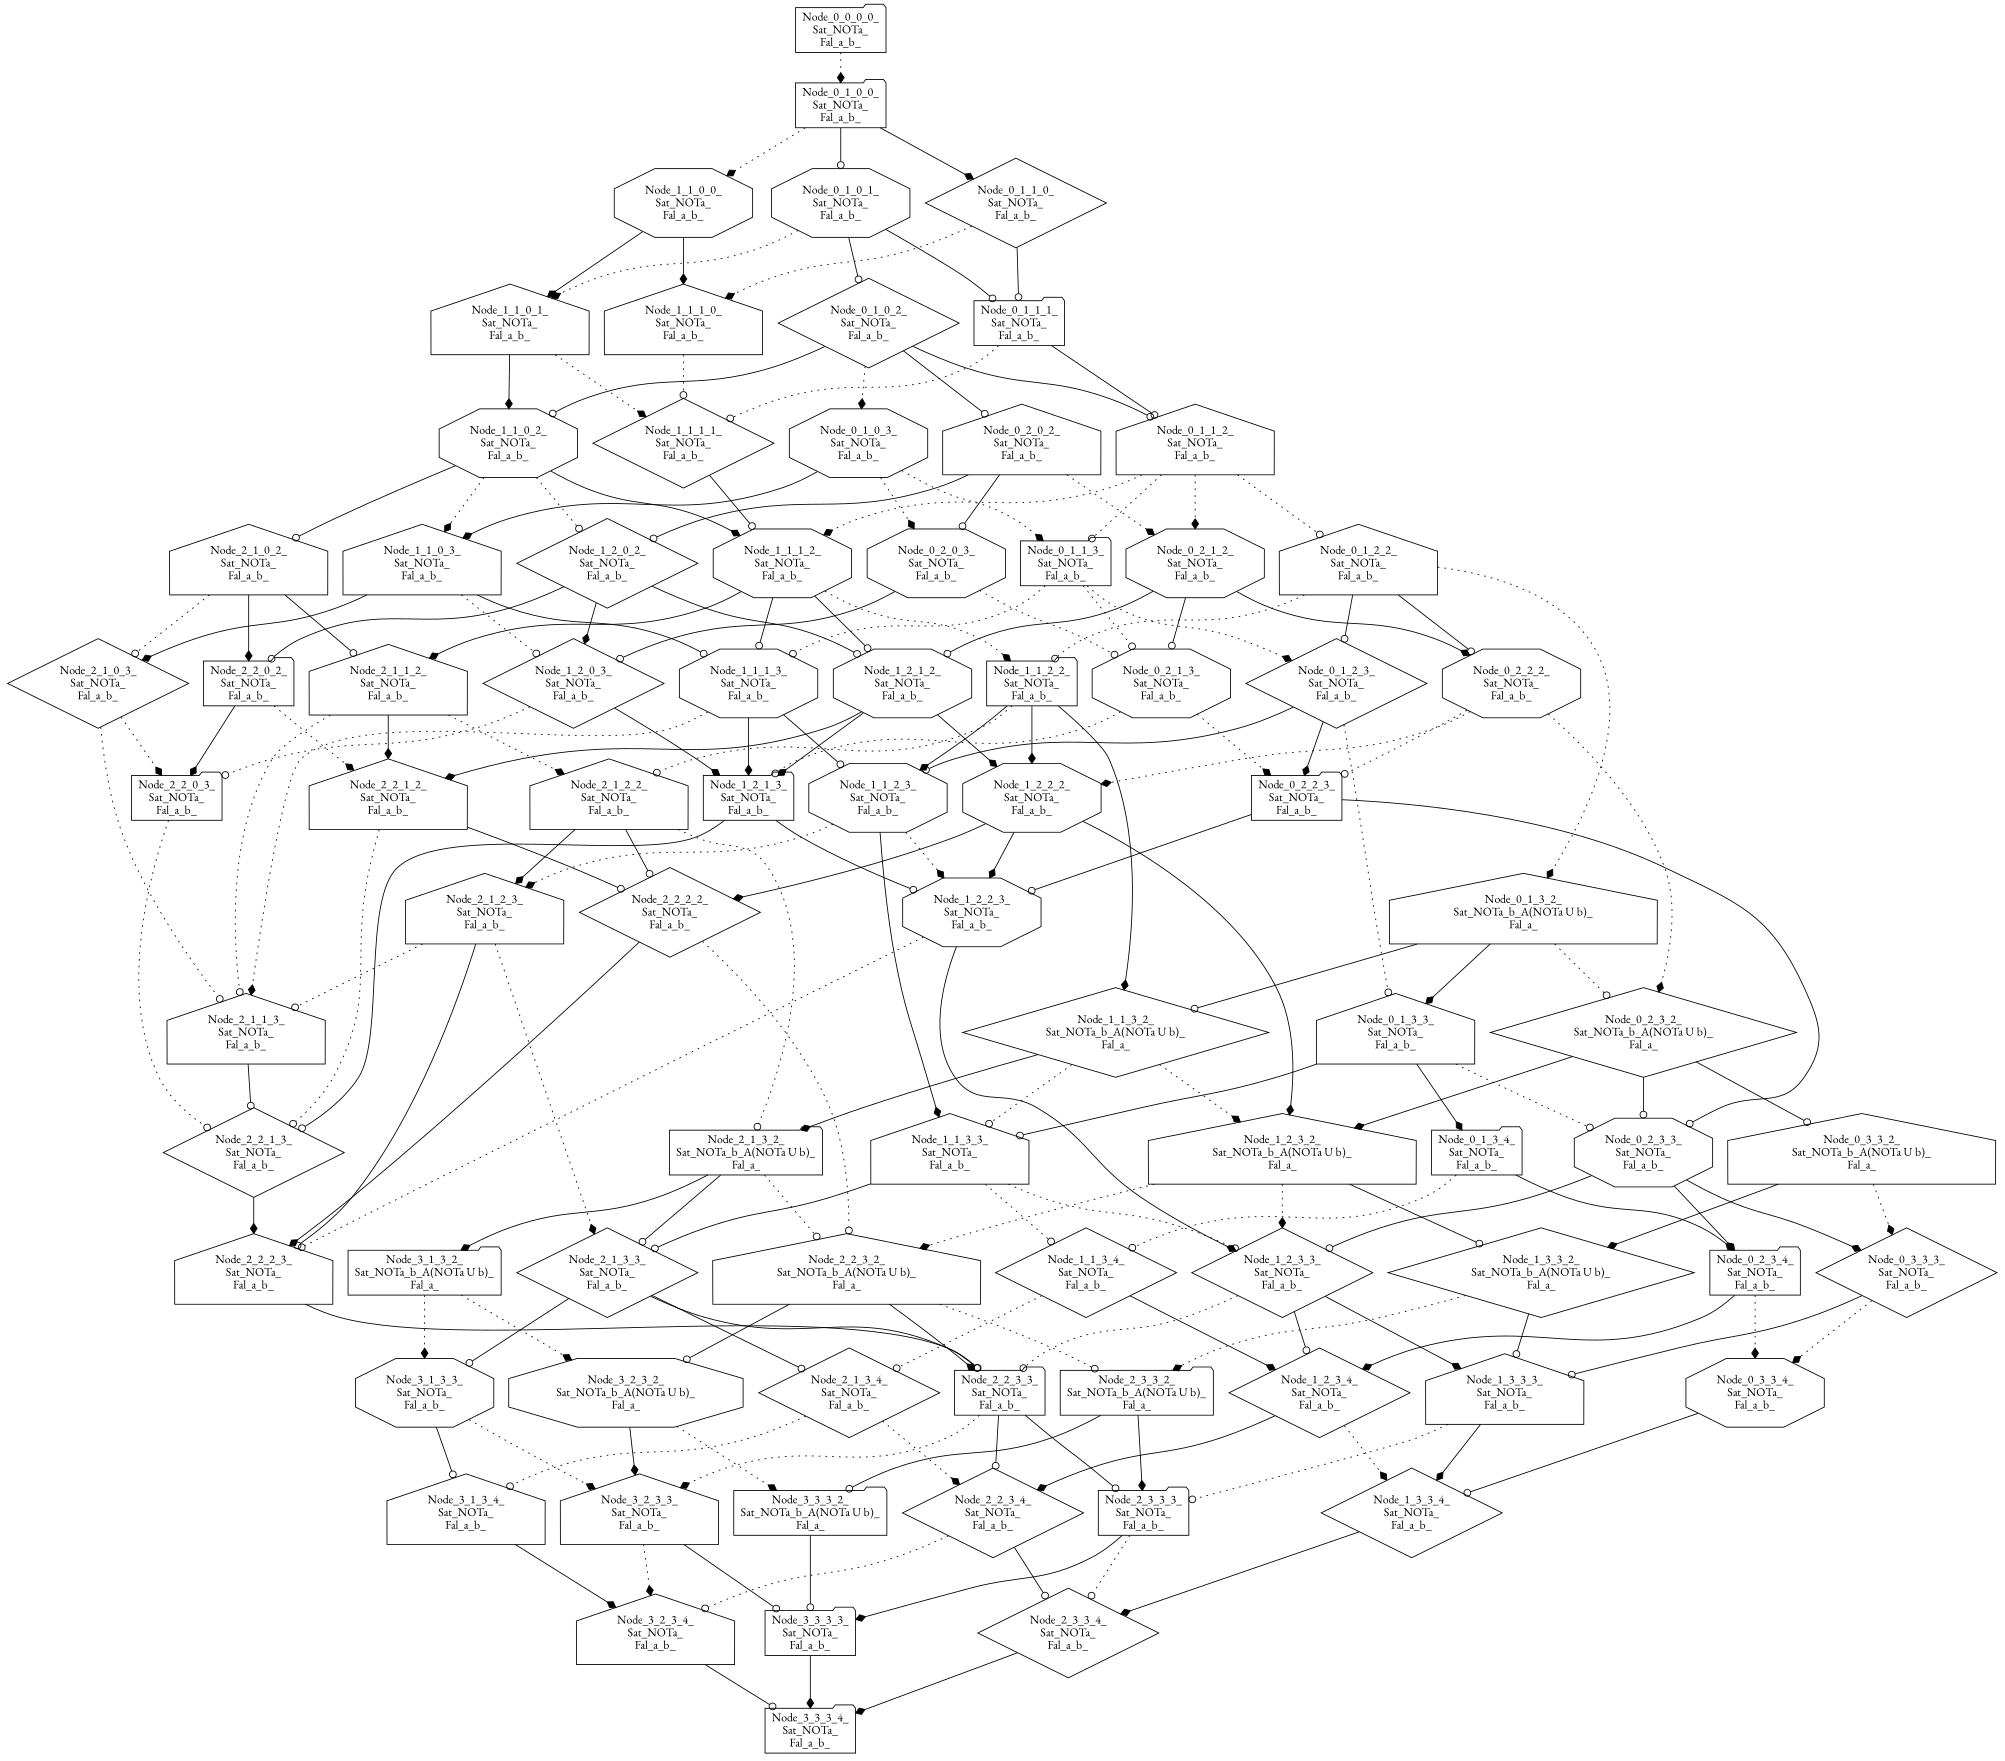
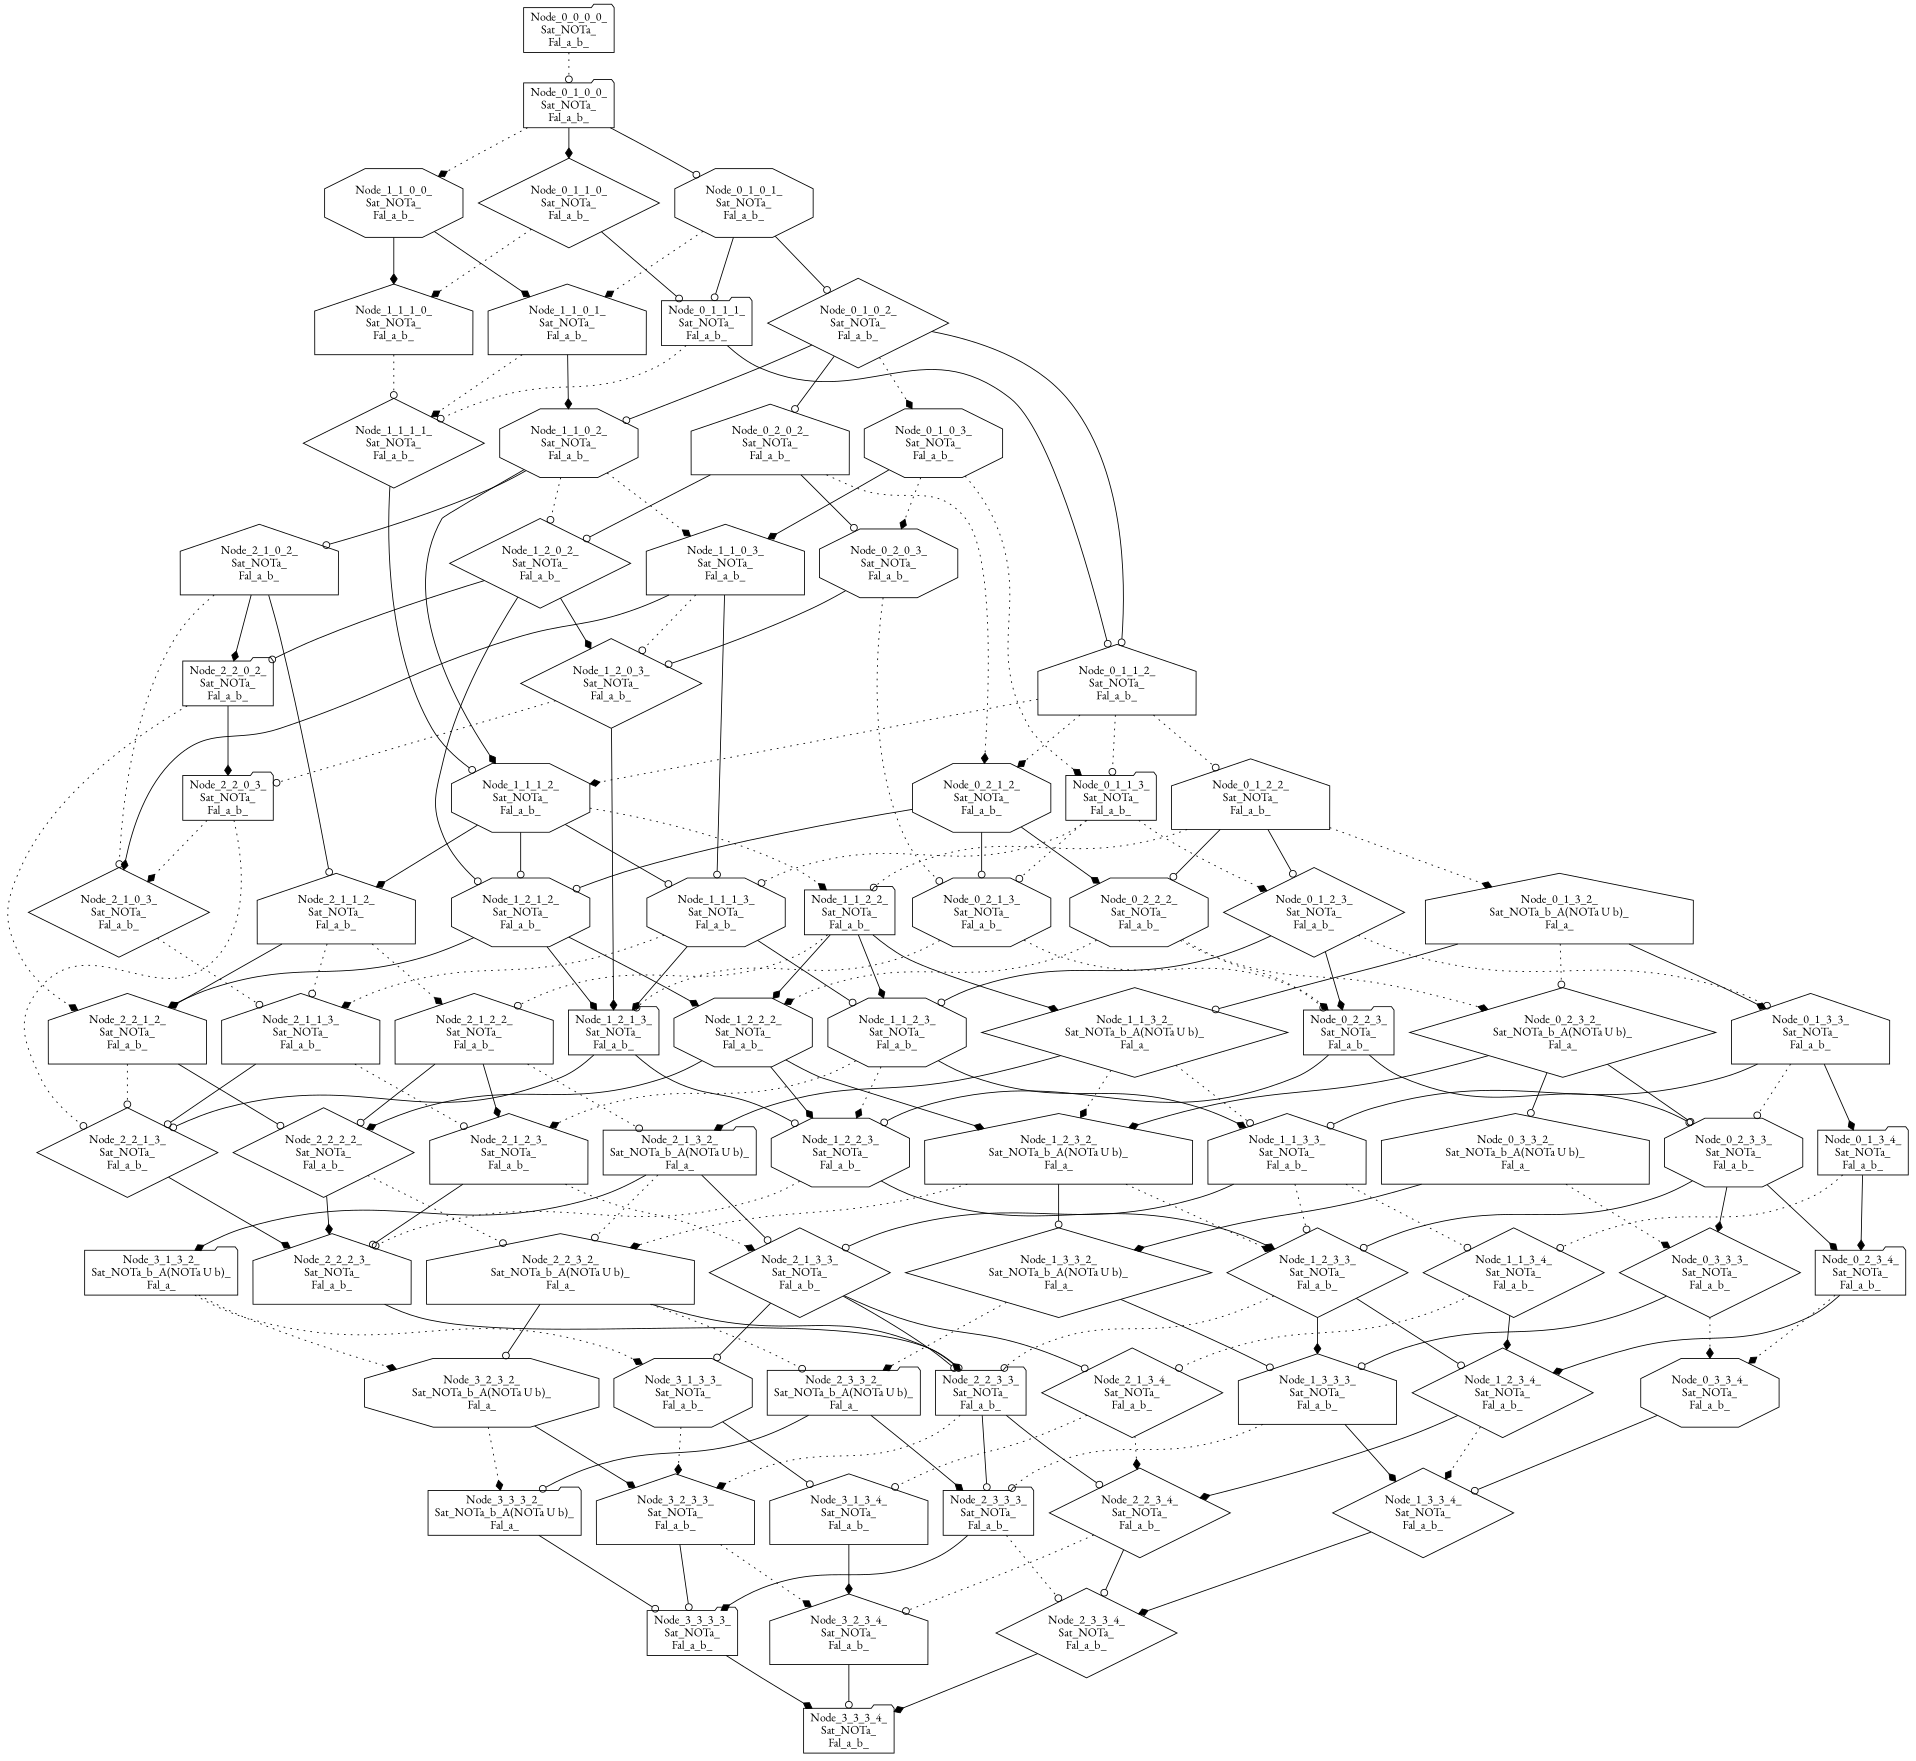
edge "Node_0_0_0_0_ Sat_NOTa_ Fal_a_b_" -> "Node_0_1_0_0_ Sat_NOTa_ Fal_a_b_": arrowhead diamond -> odot
edge "Node_2_1_0_3_ Sat_NOTa_ Fal_a_b_" -> "Node_2_2_0_3_ Sat_NOTa_ Fal_a_b_": reversed
edge "Node_2_1_2_3_ Sat_NOTa_ Fal_a_b_" -> "Node_2_1_1_3_ Sat_NOTa_ Fal_a_b_": reversed
